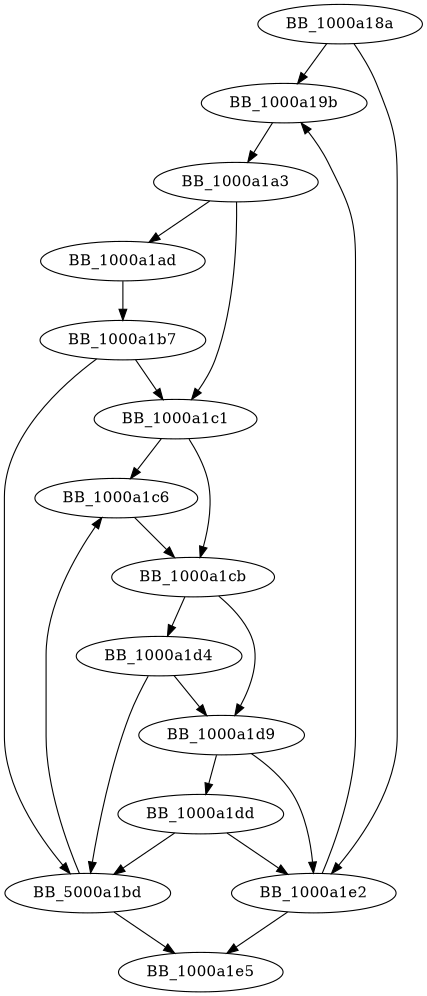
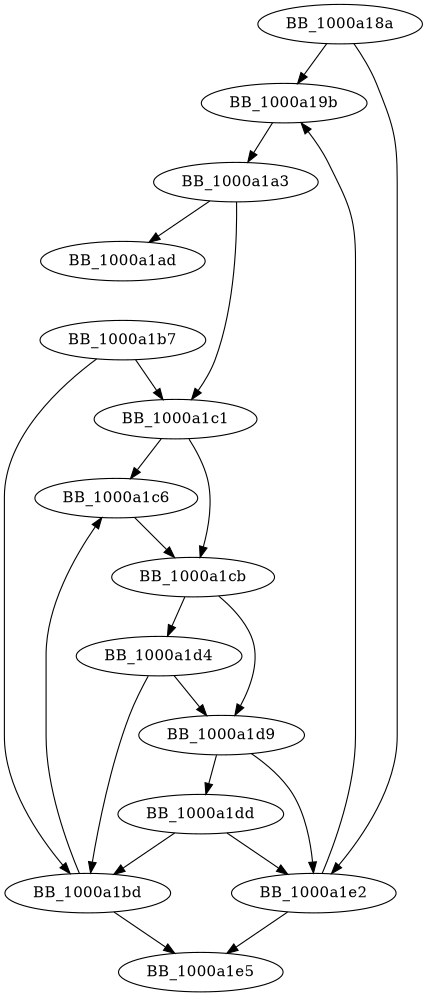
edge "BB_1000a1ad" -> "BB_1000a1b7": removed
node "BB_5000a1bd": label "BB_5000a1bd" -> "BB_1000a1bd"
